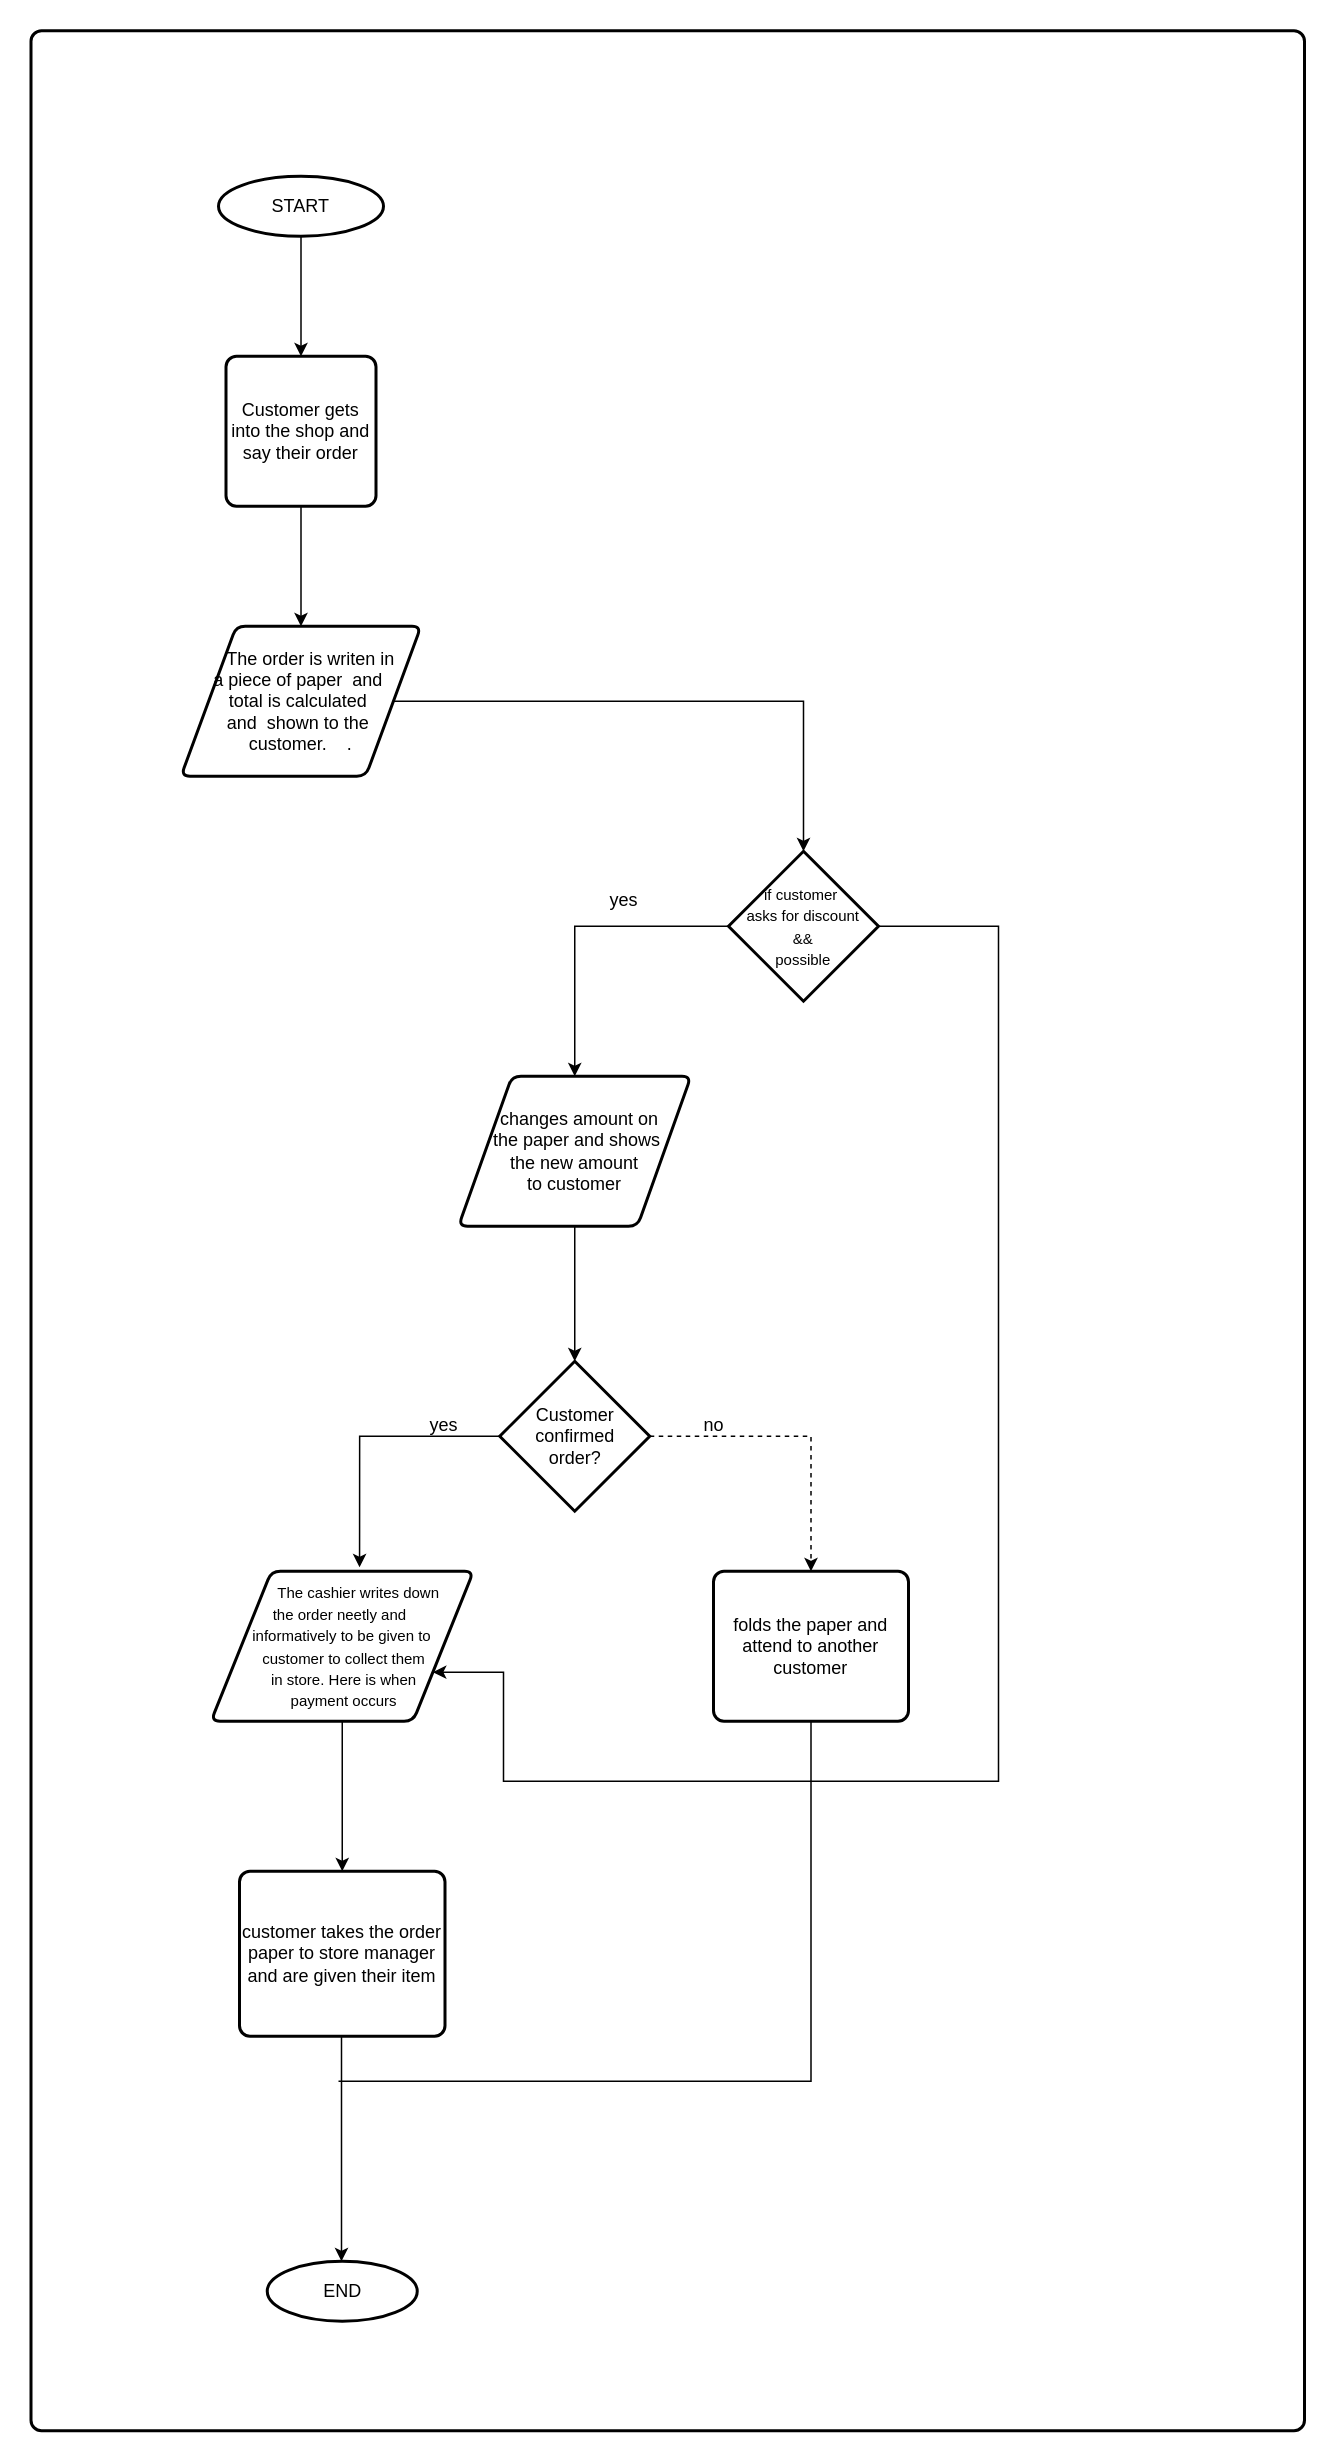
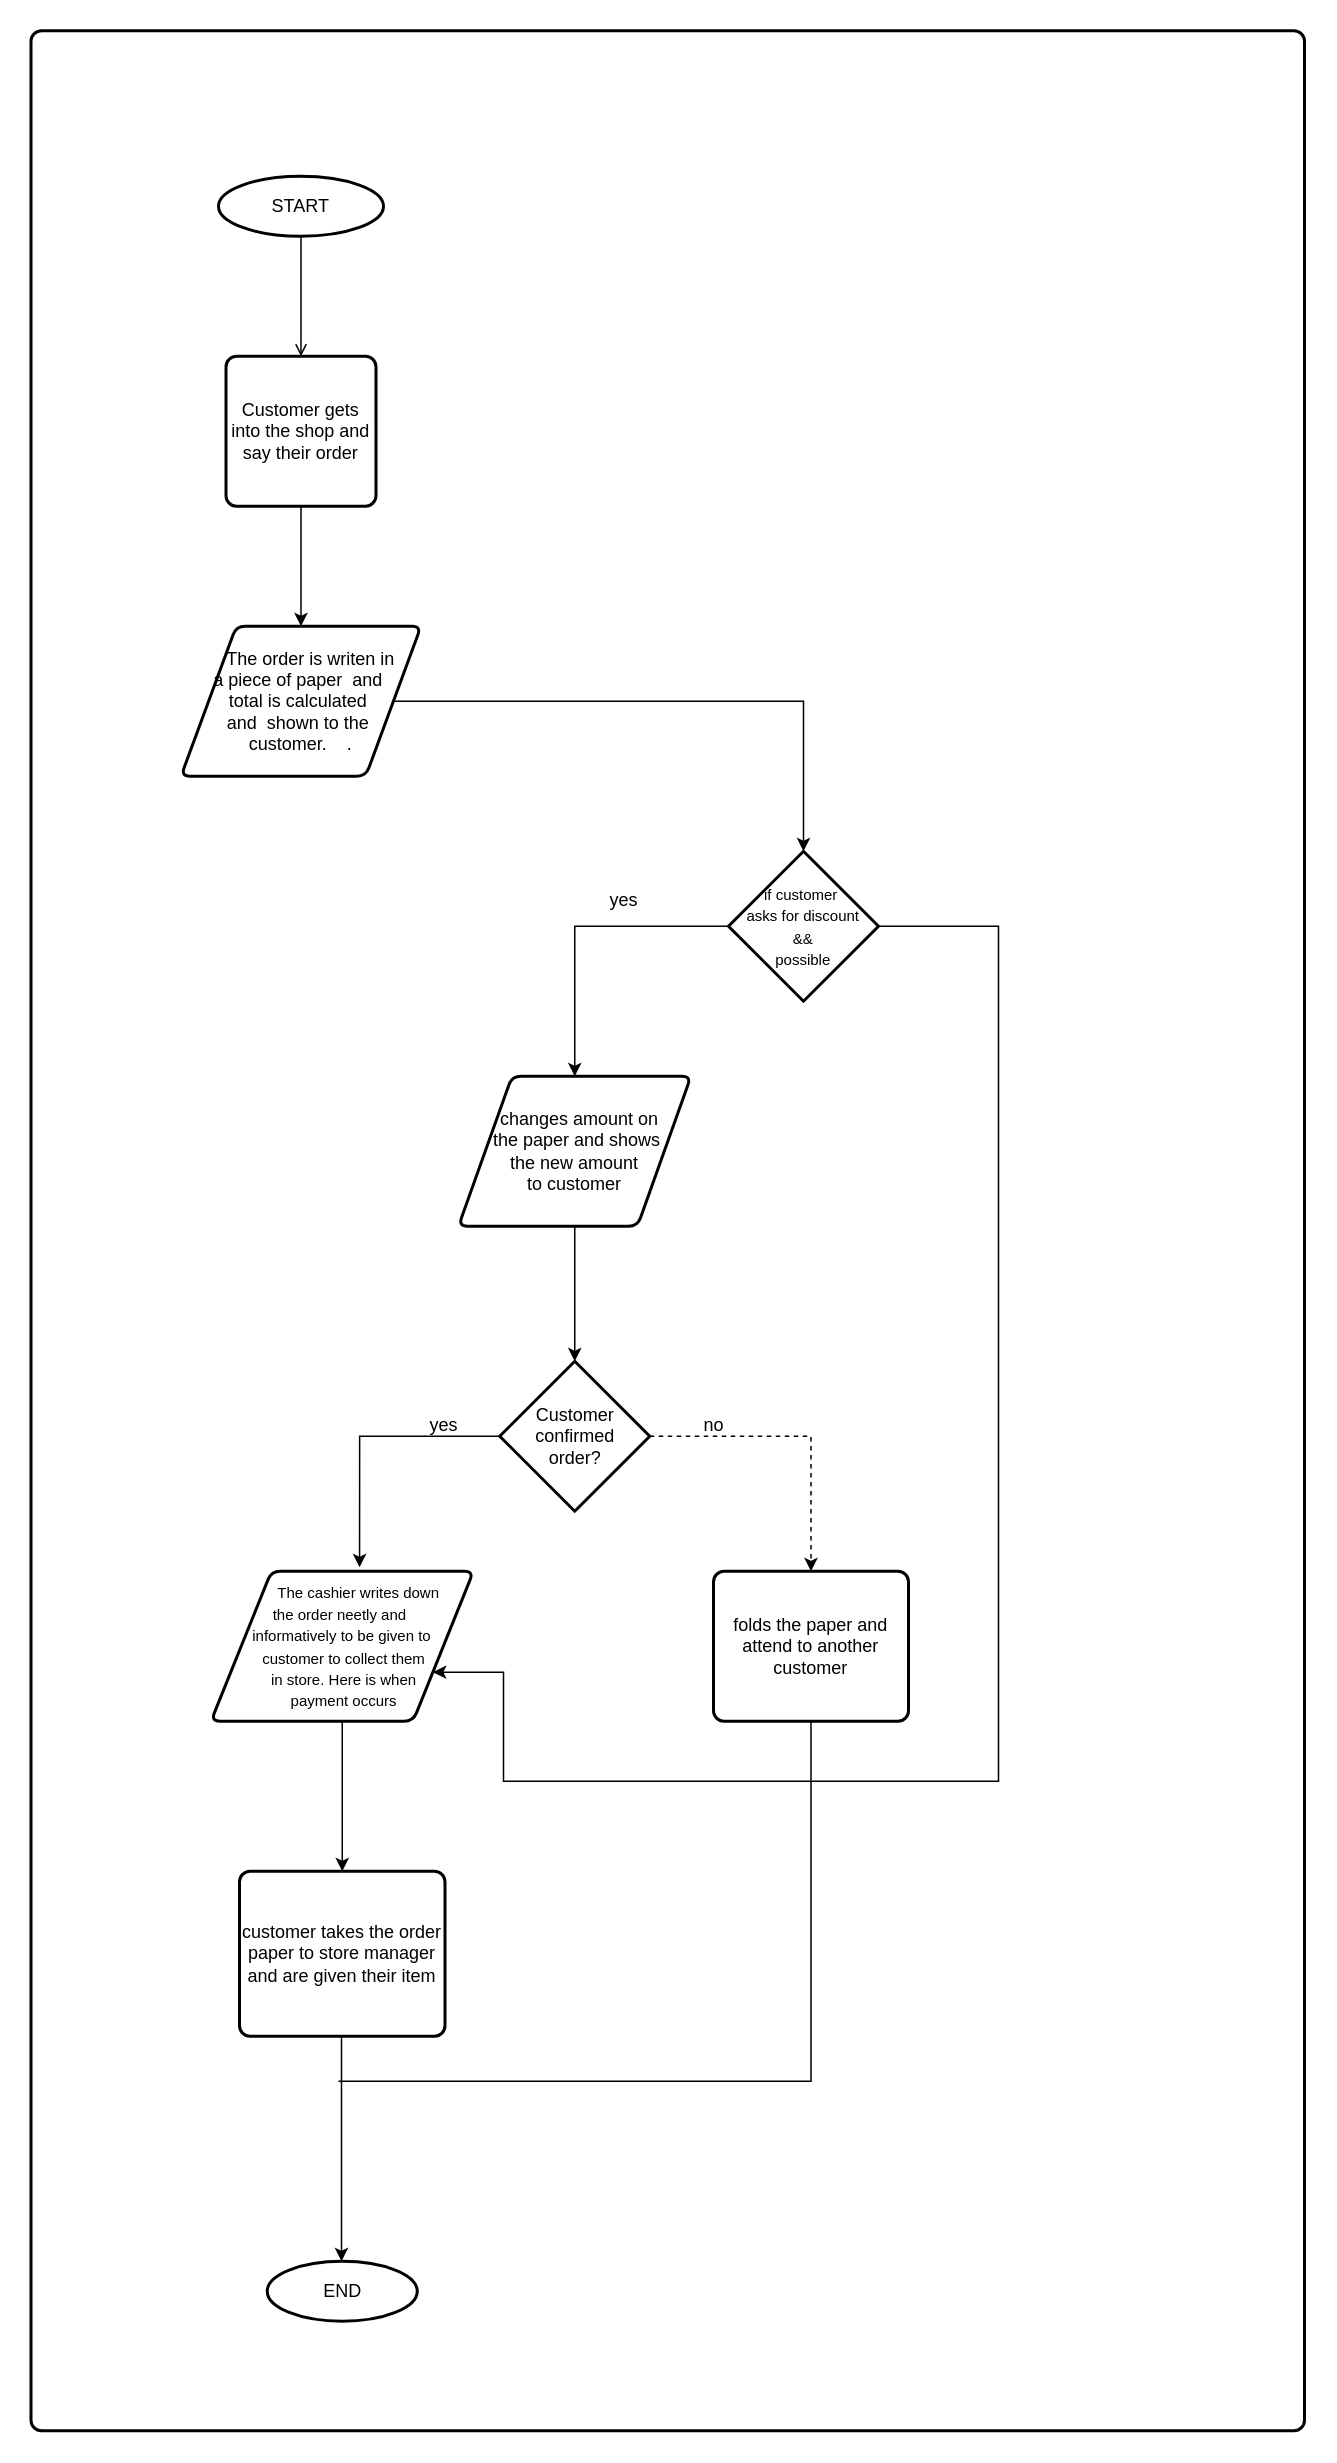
edge "START" -> "Customer gets into the shop and say their order": arrowhead classic -> open
